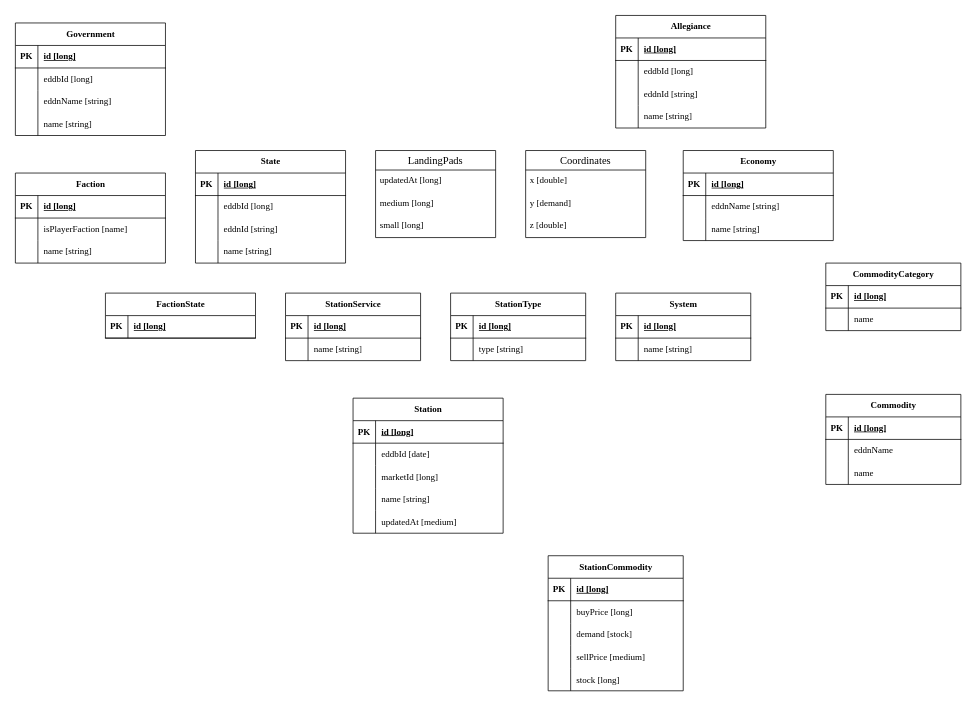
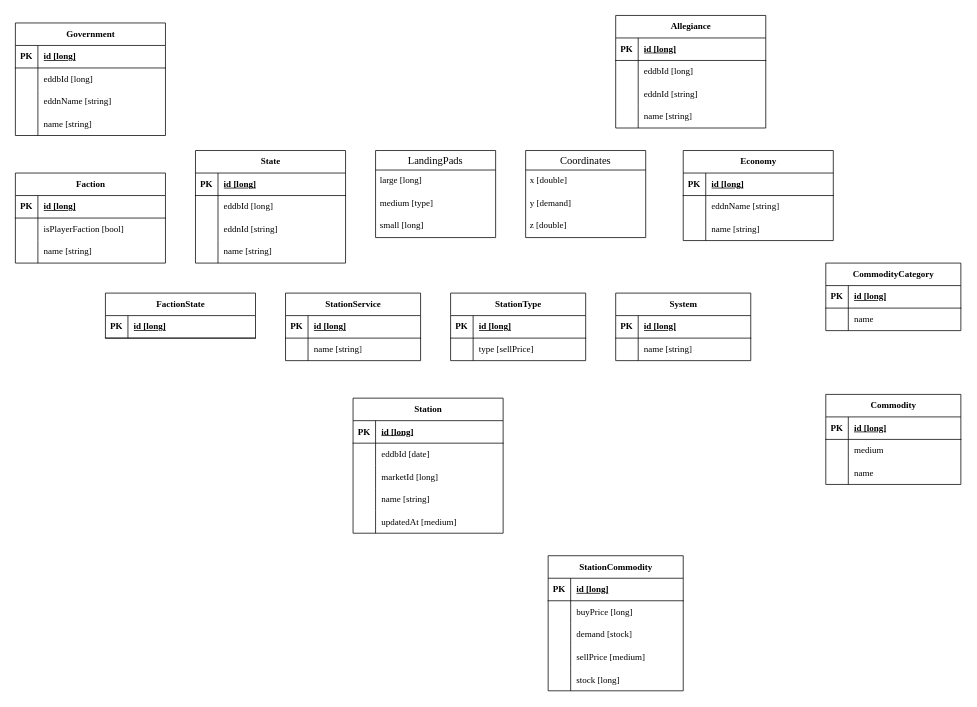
node "updatedAt [long]": label "updatedAt [long]" -> "large [long]"
node "medium [long]": label "medium [long]" -> "medium [type]"
node "isPlayerFaction [name]": label "isPlayerFaction [name]" -> "isPlayerFaction [bool]"
node "type [string]": label "type [string]" -> "type [sellPrice]"
node "eddnName": label "eddnName" -> "medium"
